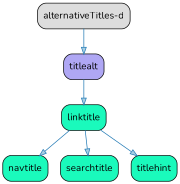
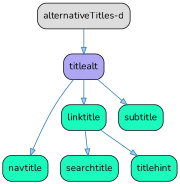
node "subtitle": added
edge "linktitle" -> "navtitle": now "titlealt" -> "navtitle"
